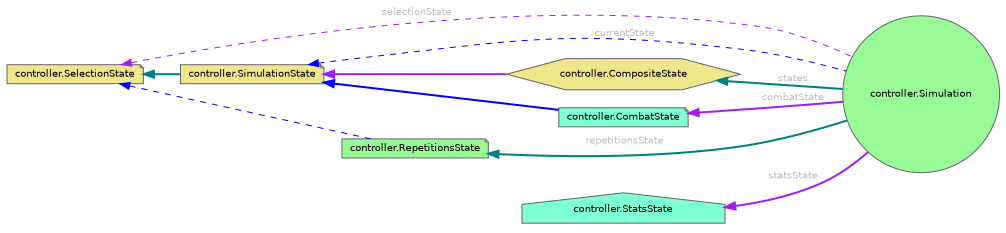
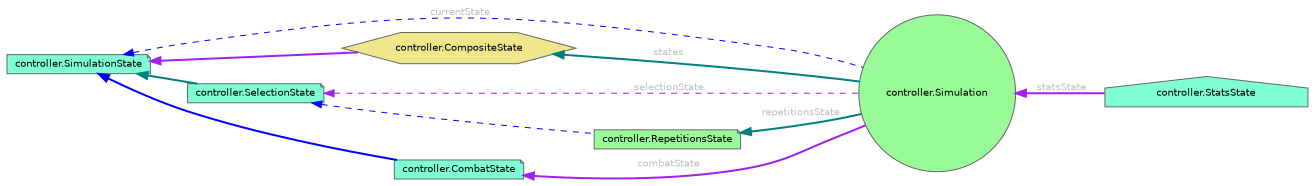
node "controller.SelectionState": fillcolor khaki -> aquamarine
edge "controller.SimulationState" -> "controller.SelectionState": reversed
node "controller.SimulationState": fillcolor khaki -> aquamarine
edge "controller.Simulation" -> "controller.StatsState": reversed
